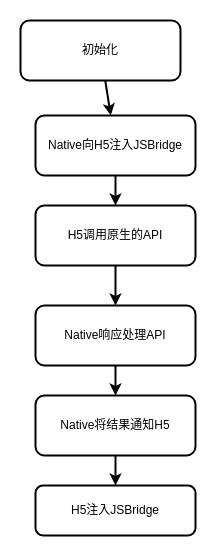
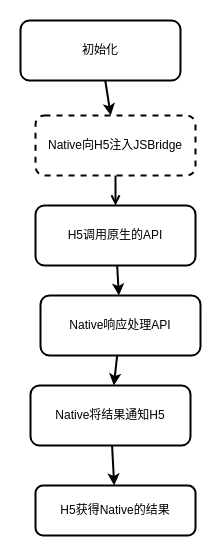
node "Native向H5注入JSBridge": style solid -> dashed
edge "Native向H5注入JSBridge" -> "H5调用原生的API": arrowhead classic -> open
node "Native响应处理API": moved (116, 336) -> (121, 326)
node "Native将结果通知H5": moved (116, 426) -> (111, 416)
node "H5注入JSBridge": label "H5注入JSBridge" -> "H5获得Native的结果"
